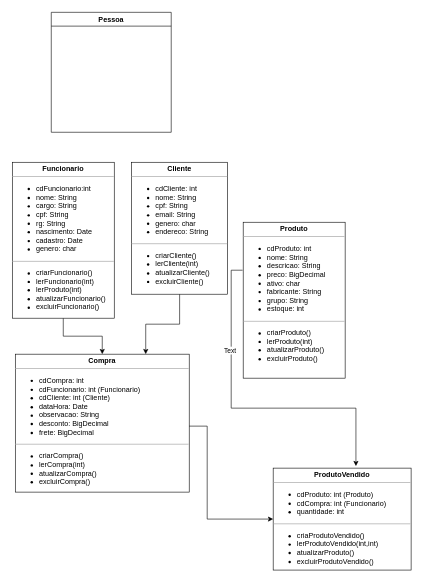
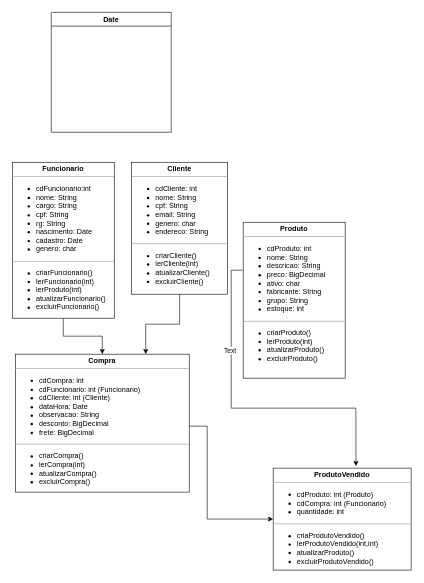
node "Pessoa": label "Pessoa" -> "Date"
